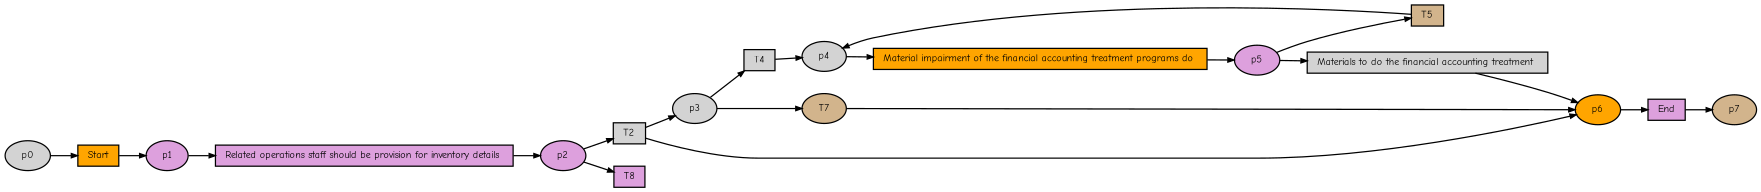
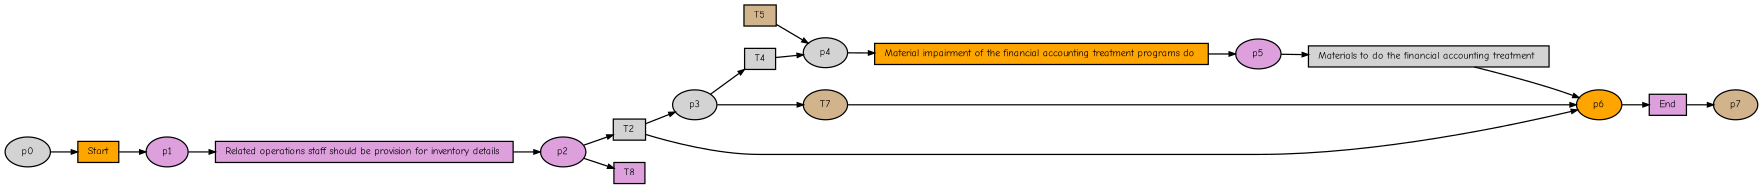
edge "p5" -> "T5": removed
